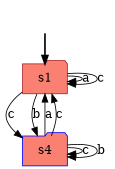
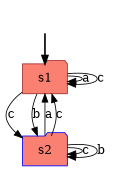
node "s4": label "s4" -> "s2"
